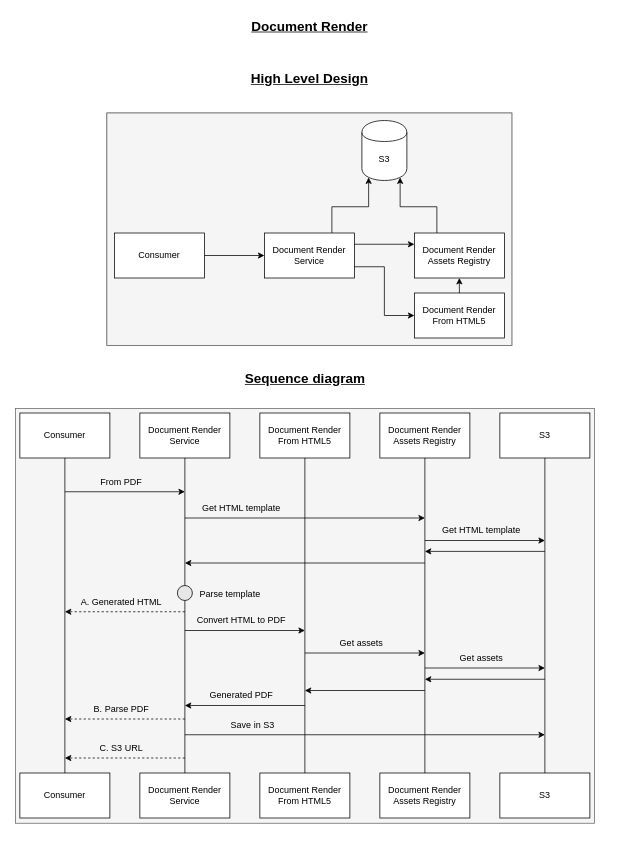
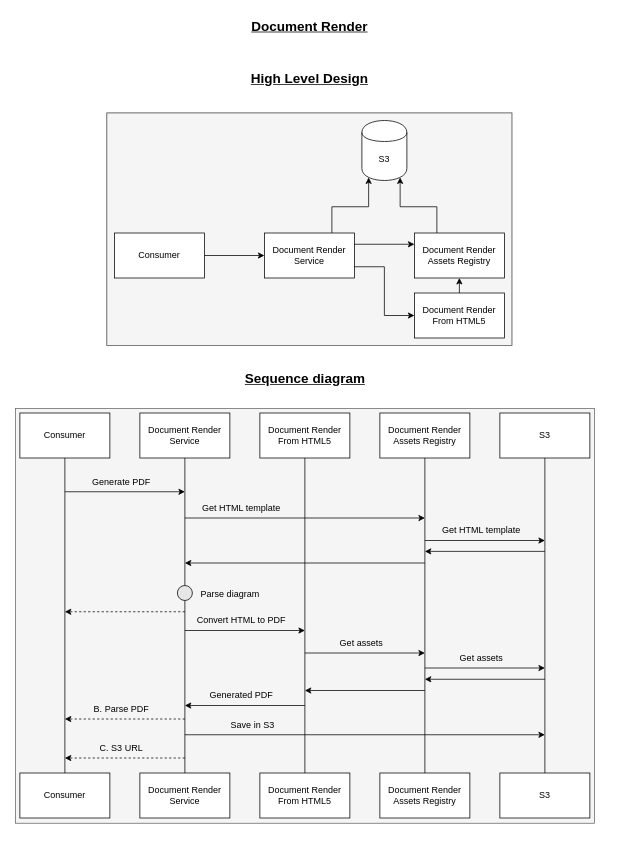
node "From PDF": label "From PDF" -> "Generate PDF"
node "Parse template": label "Parse template" -> "Parse diagram"
node "A. Generated HTML": removed
